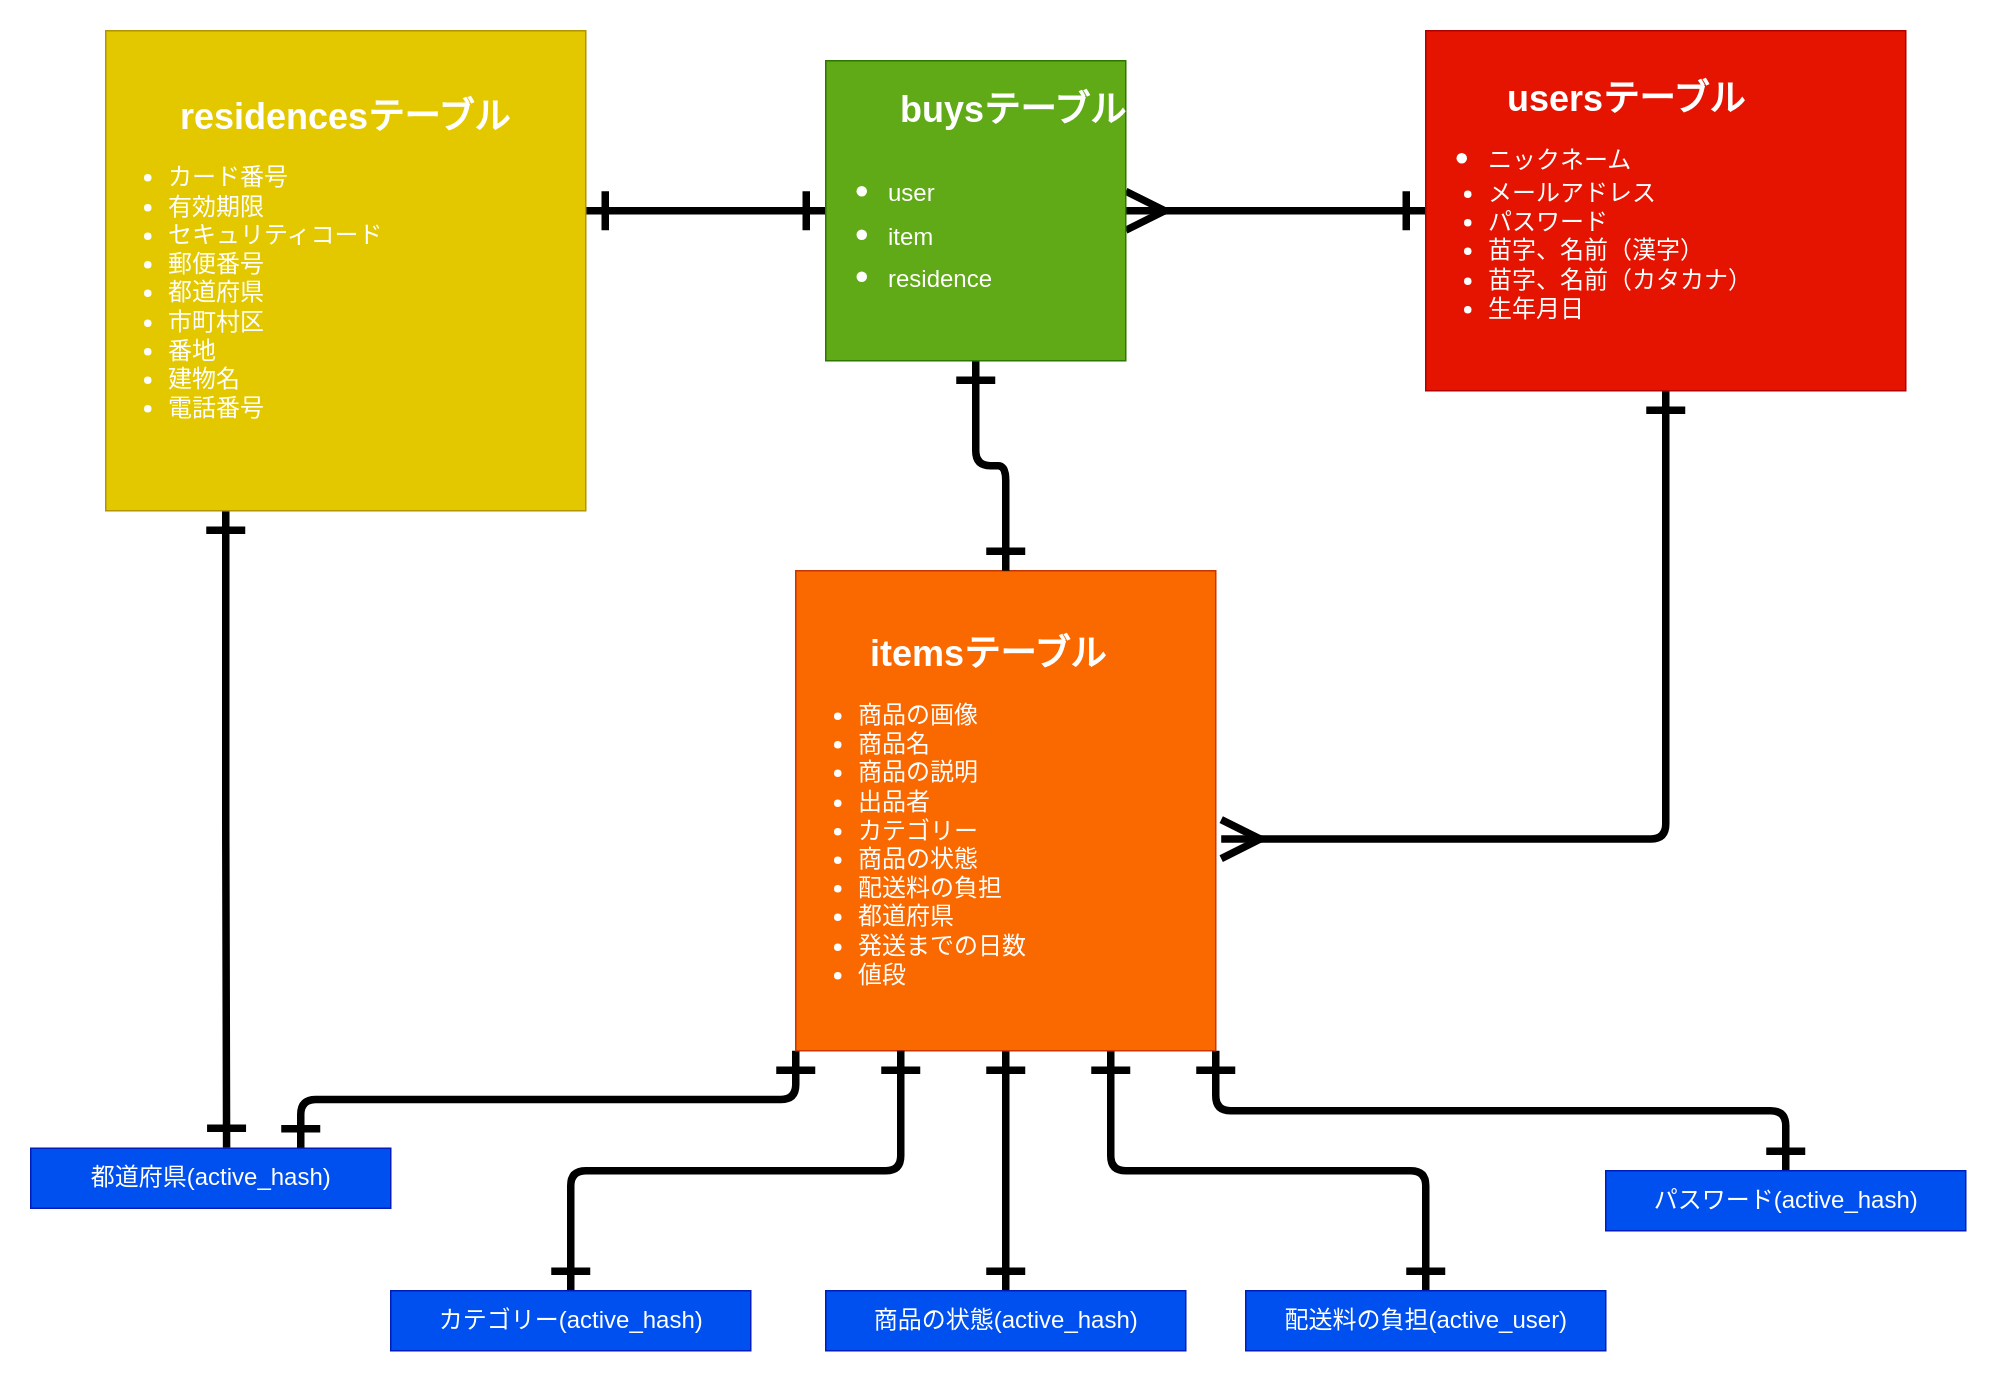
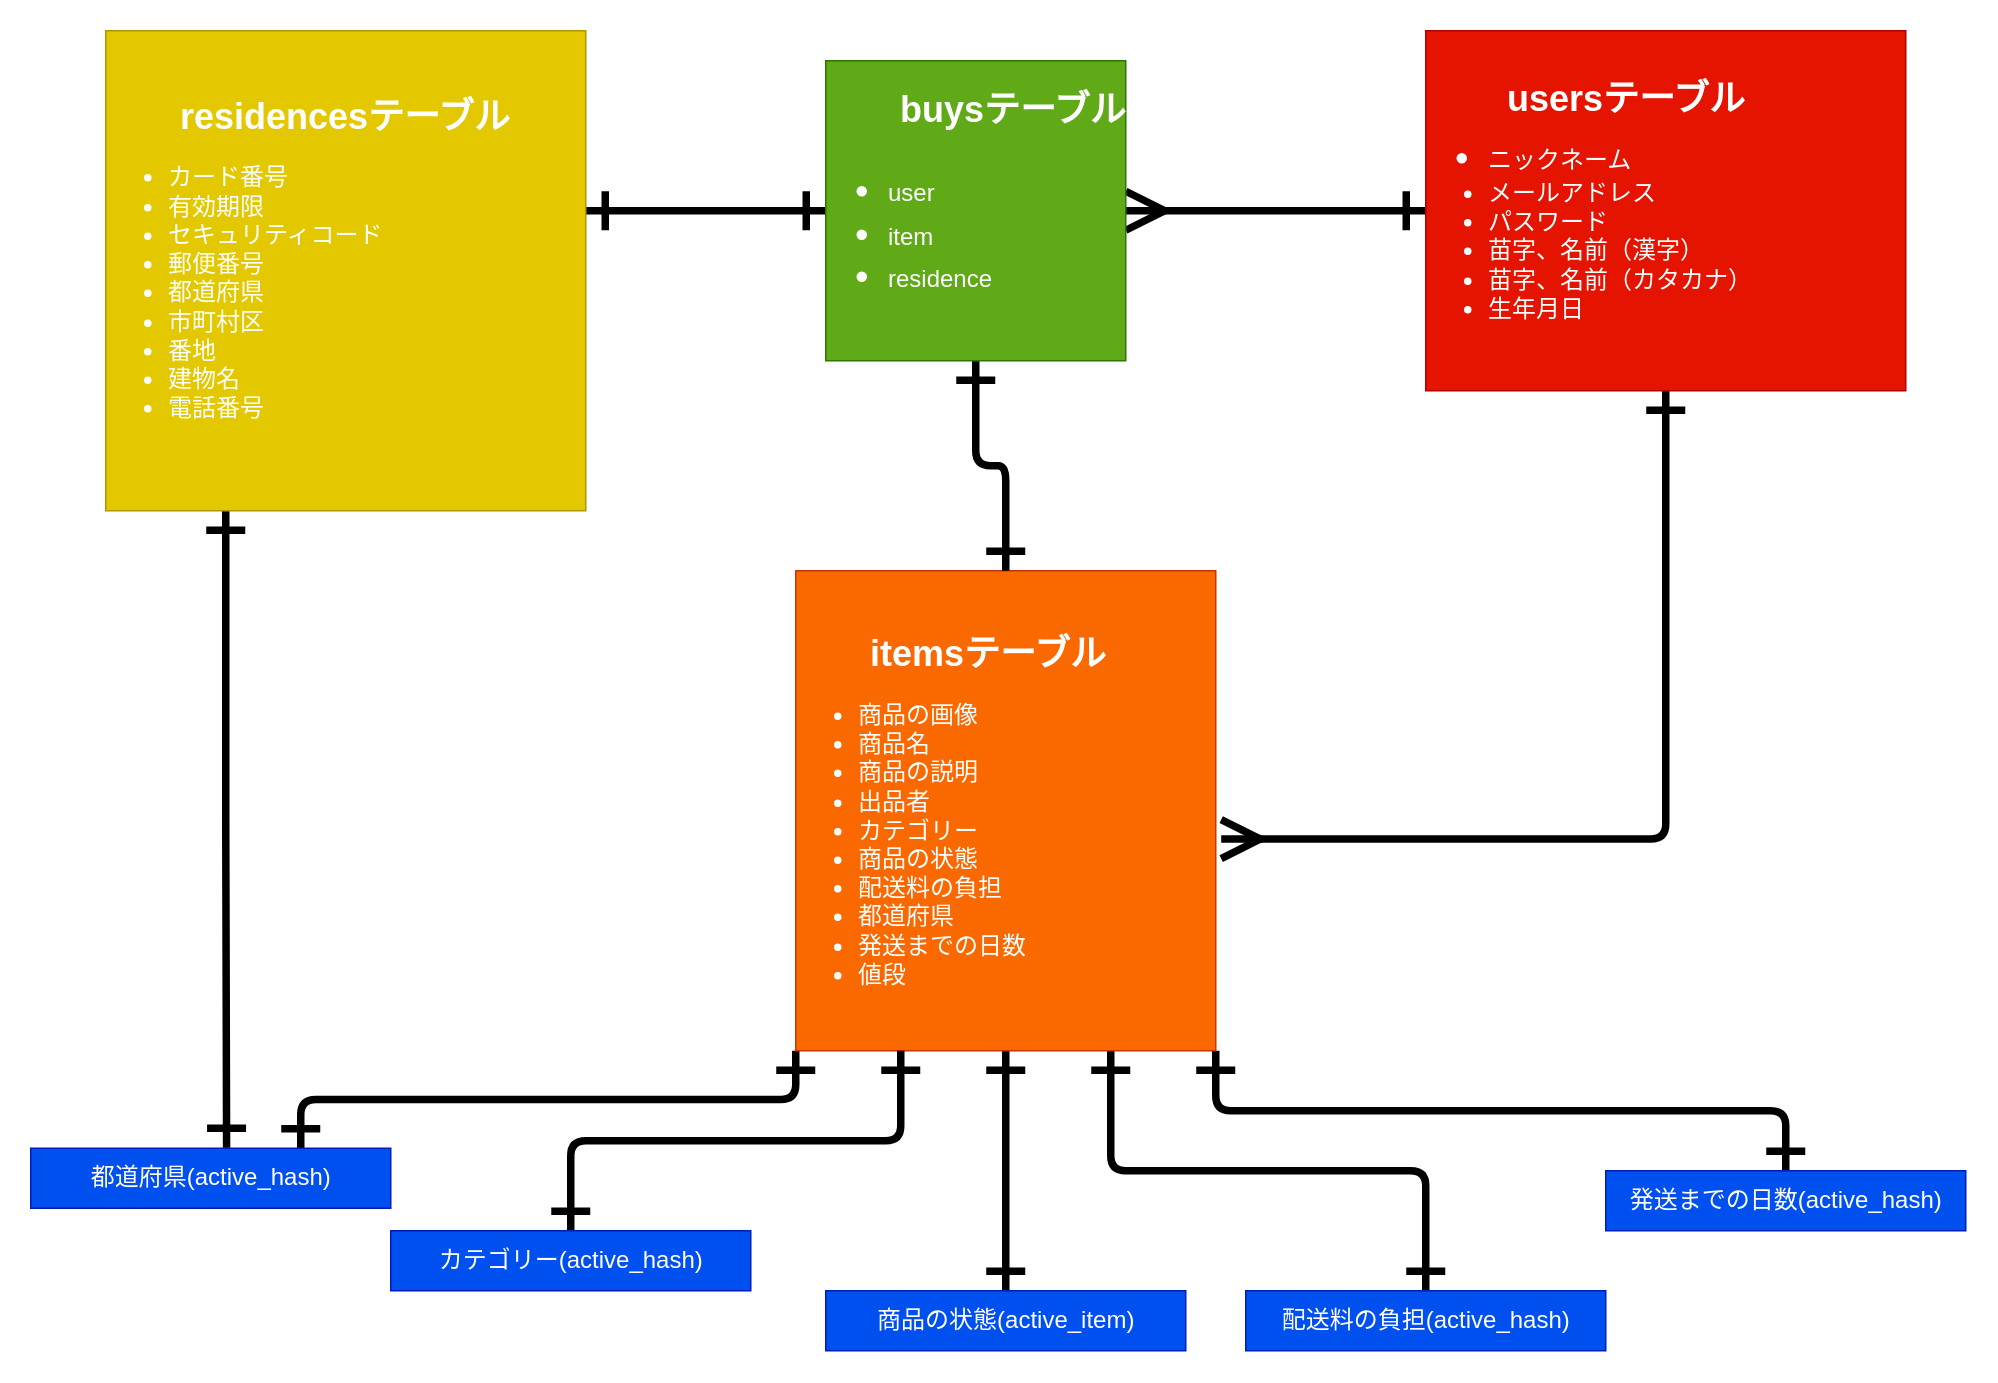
node "パスワード(active_hash)": label "パスワード(active_hash)" -> "発送までの日数(active_hash)"
node "カテゴリー(active_hash)": moved (571, 1321) -> (571, 1261)
node "商品の状態(active_hash)": label "商品の状態(active_hash)" -> "商品の状態(active_item)"
node "配送料の負担(active_user)": label "配送料の負担(active_user)" -> "配送料の負担(active_hash)"
